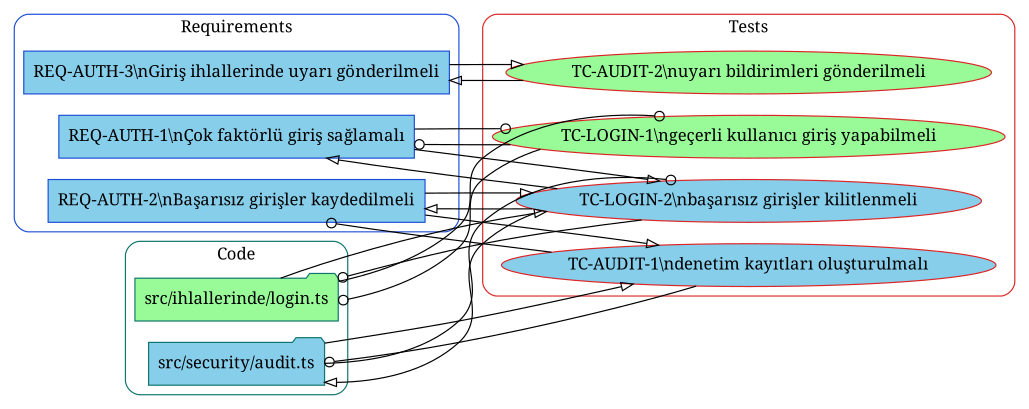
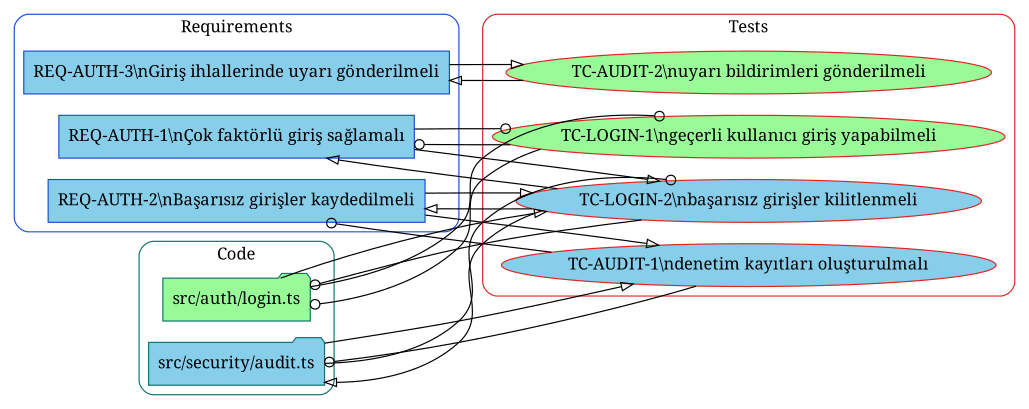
node "src/ihlallerinde/login.ts": label "src/ihlallerinde/login.ts" -> "src/auth/login.ts"
